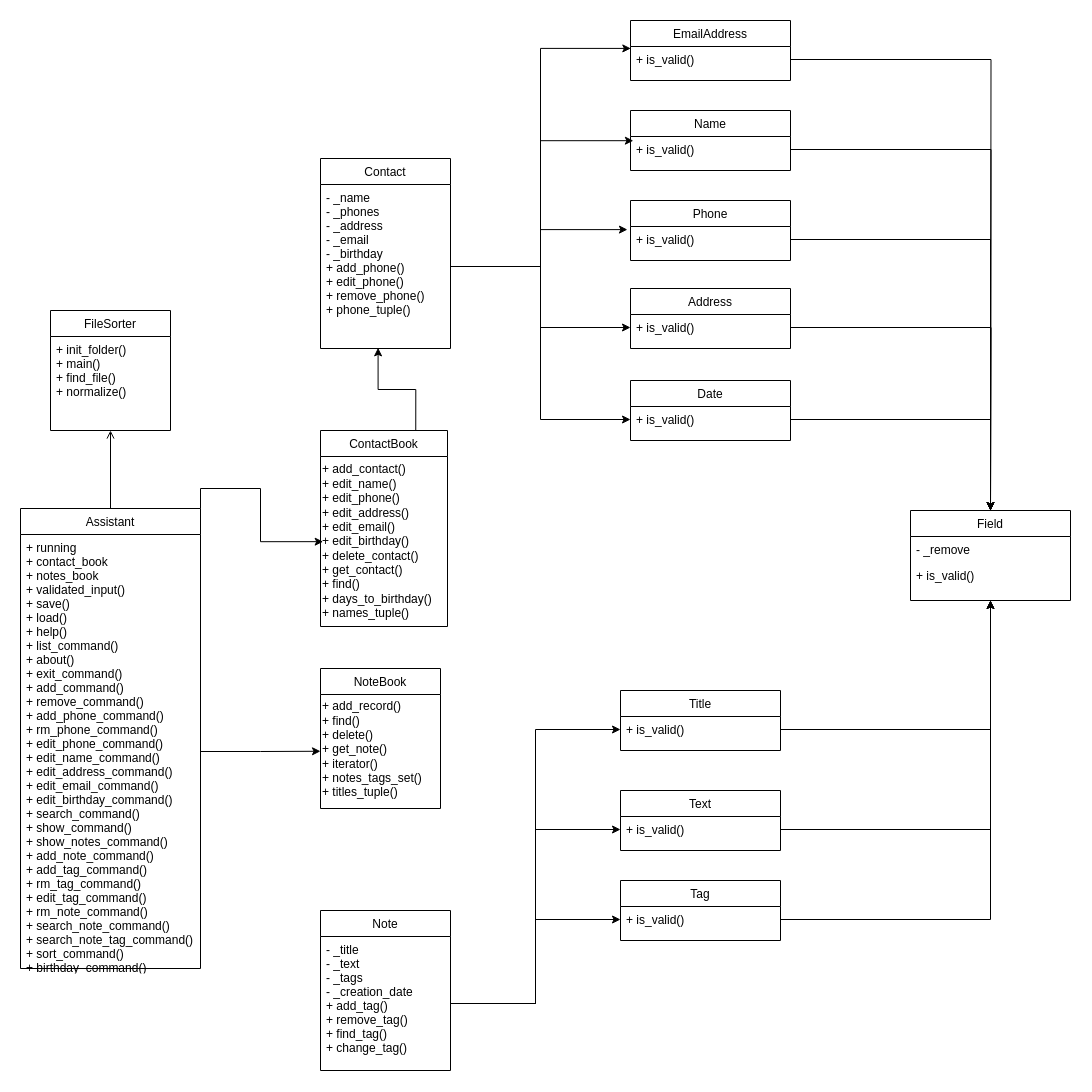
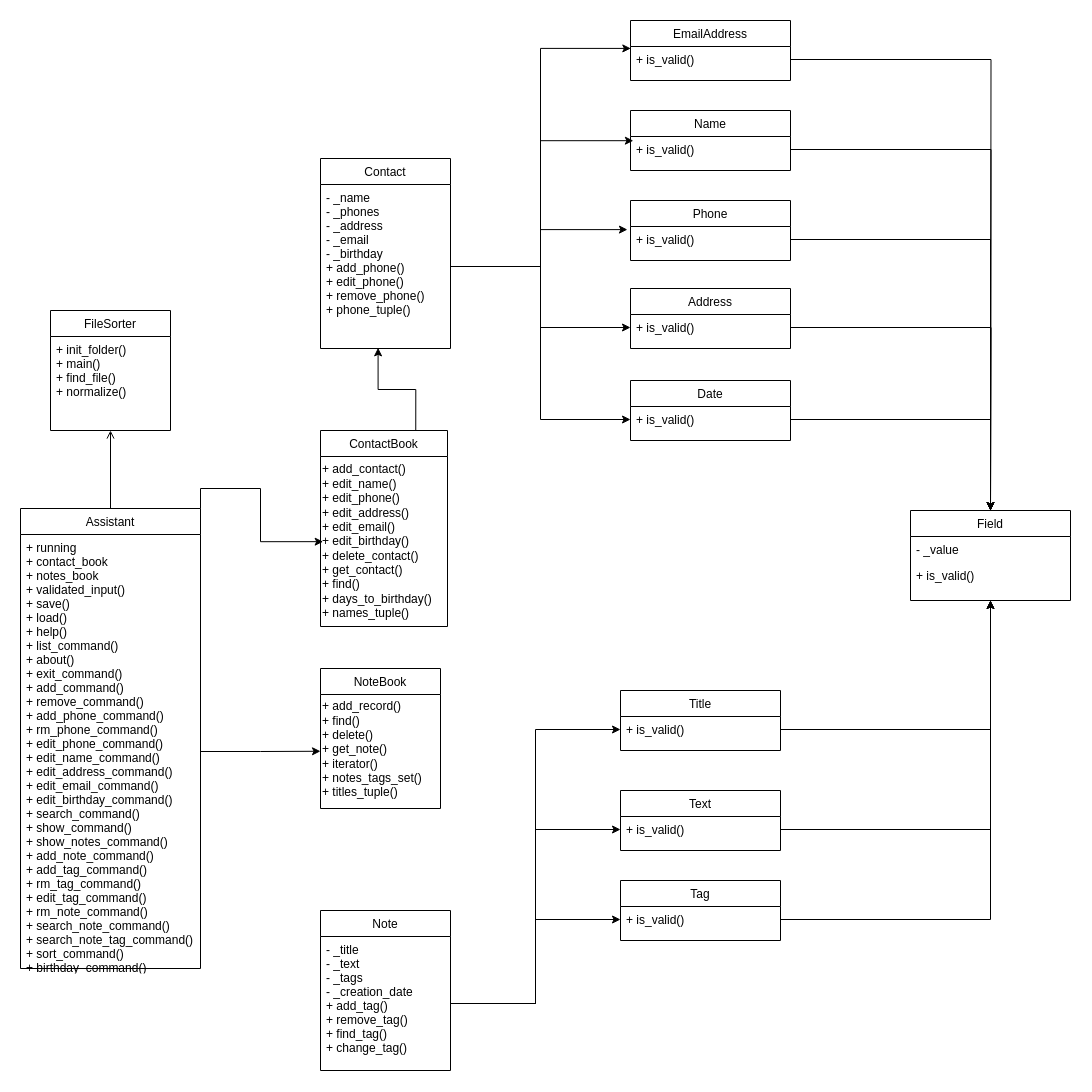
node "- _remove": label "- _remove" -> "- _value"
